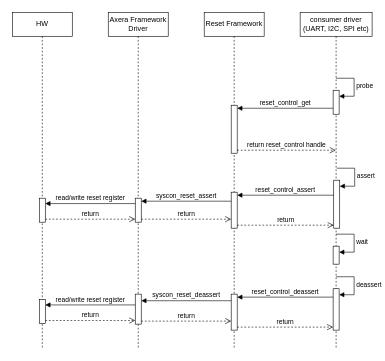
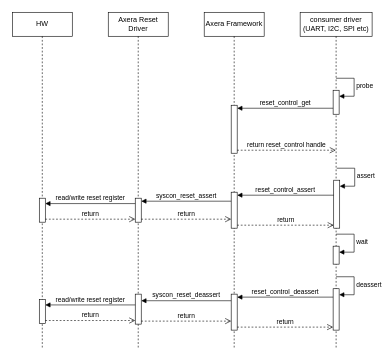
node "Axera Framework Driver": label "Axera Framework Driver" -> "Axera Reset Driver"
node "Reset Framework": label "Reset Framework" -> "Axera Framework"
